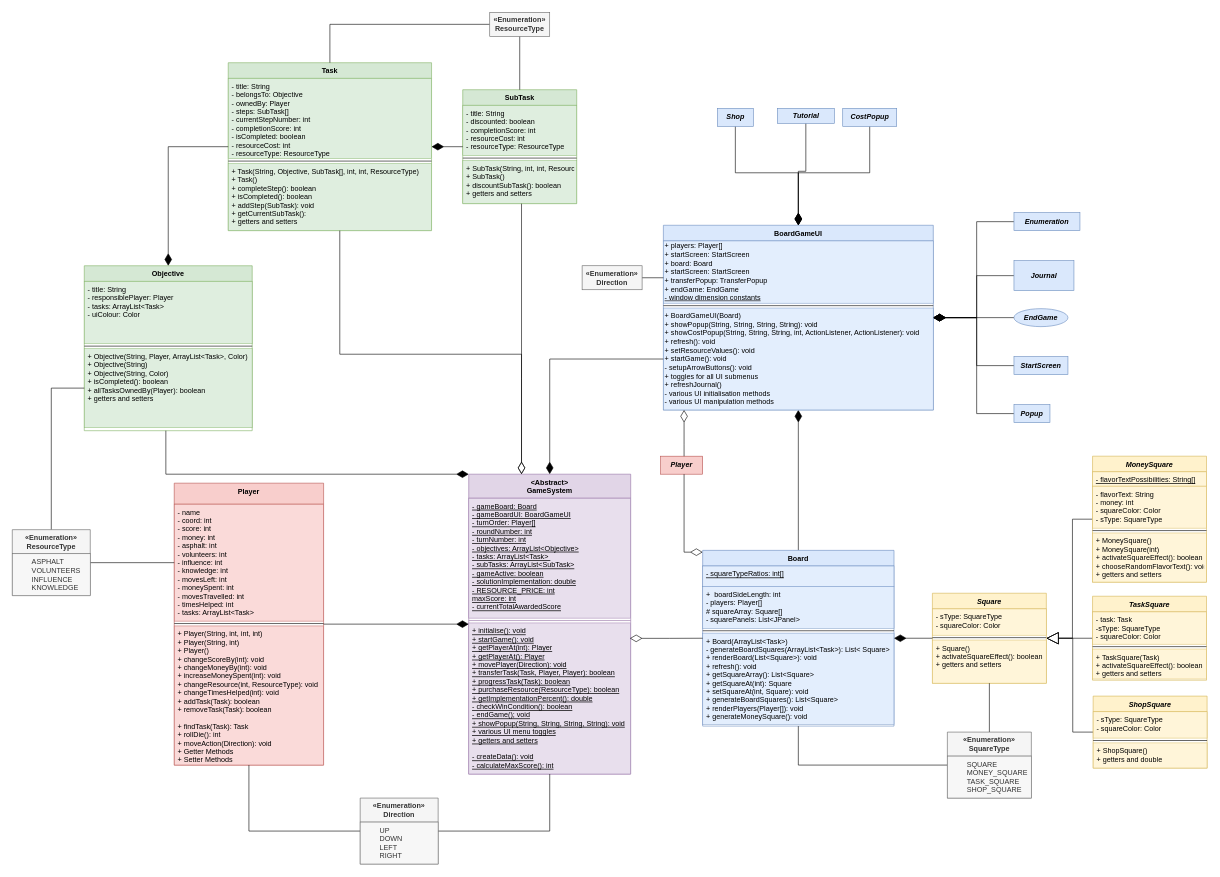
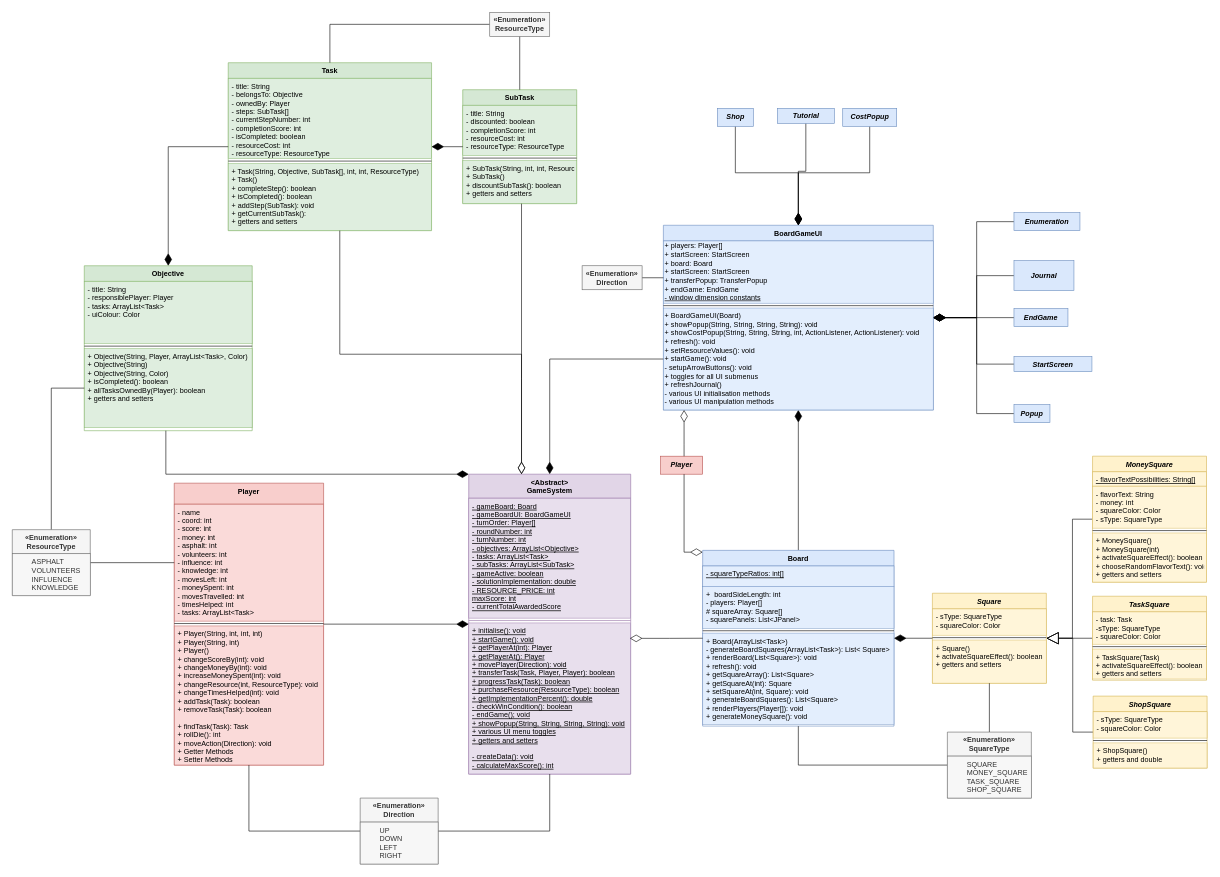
node "EndGame": shape ellipse -> rectangle
node "StartScreen": size 54x18 -> 78x15
